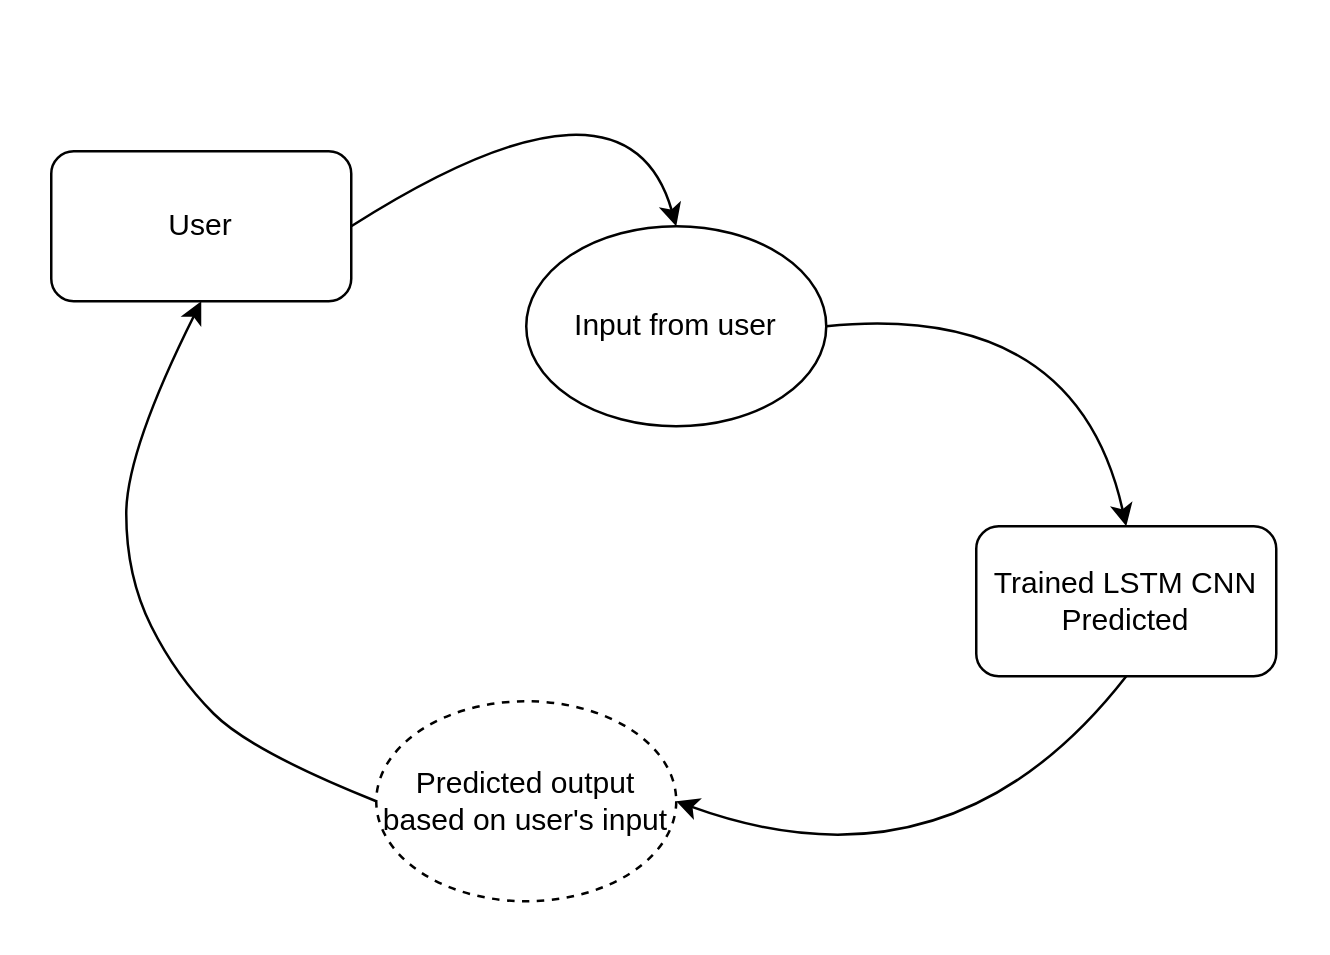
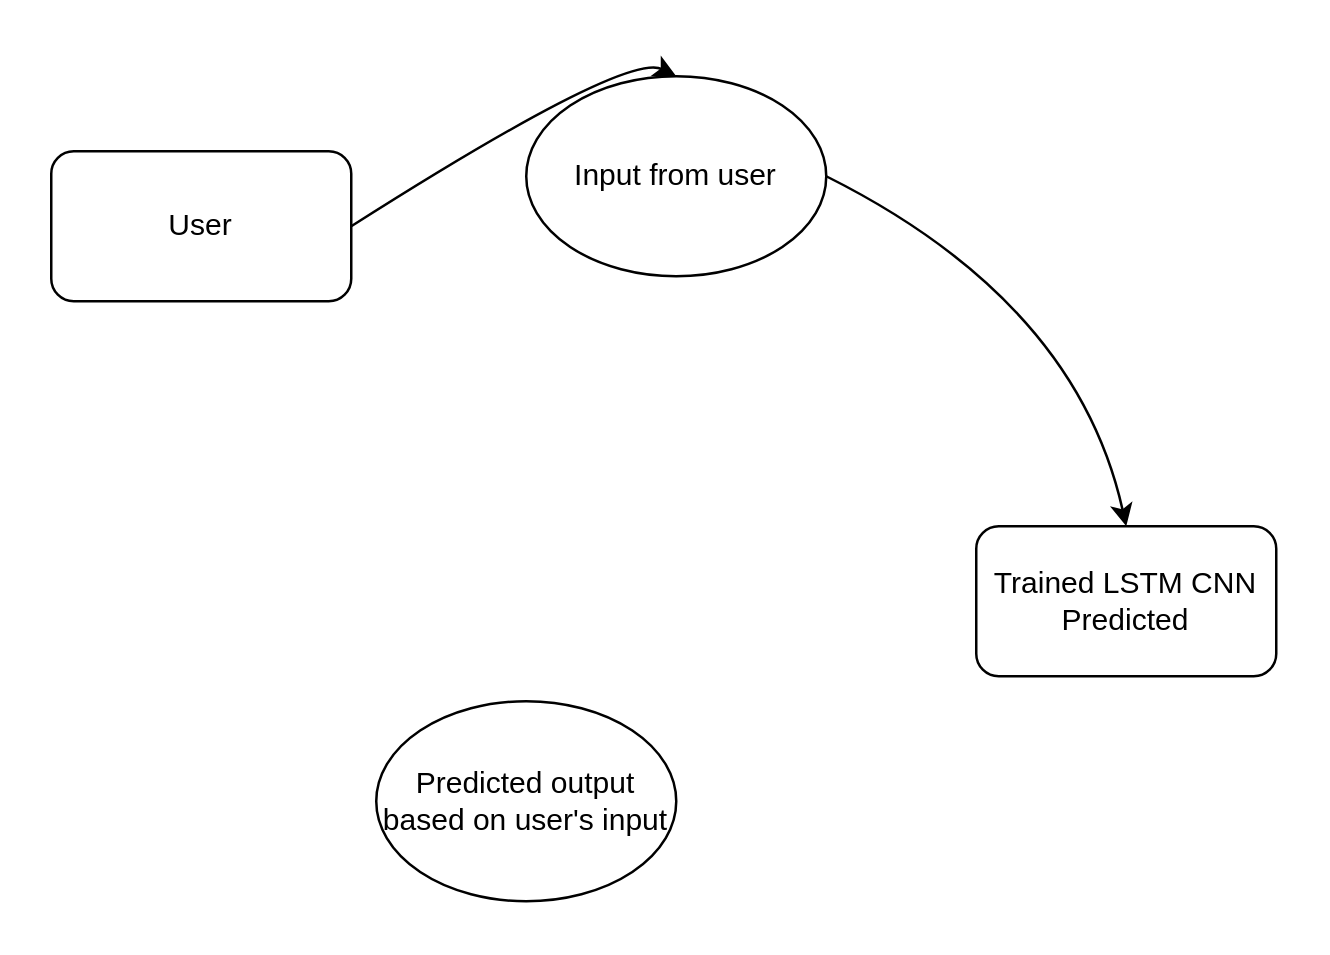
node "Input from user": moved (676, 326) -> (676, 176)
edge "Predicted output based on user's input" -> "User": removed
node "Predicted output based on user's input": style dashed -> solid
edge "Trained LSTM CNN Predicted" -> "Predicted output based on user's input": removed
